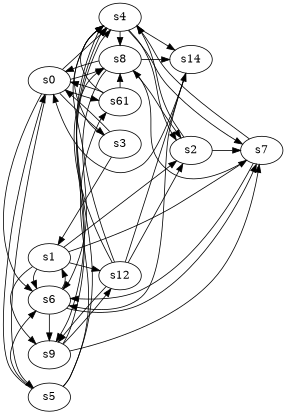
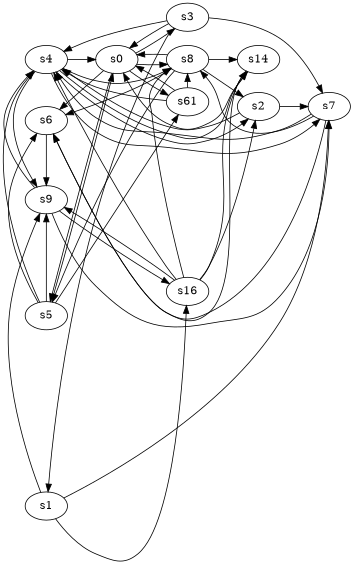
edge "s0" -> "s4": reversed
edge "s8" -> "s5": added
edge "s1" -> "s2": removed
edge "s5" -> "s9": added
edge "s1" -> "s6": removed
edge "s6" -> "s7": now "s3" -> "s7"
node "s12": label "s12" -> "s16"
edge "s6" -> "s1": removed
